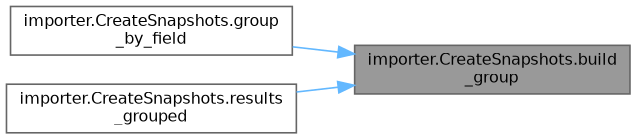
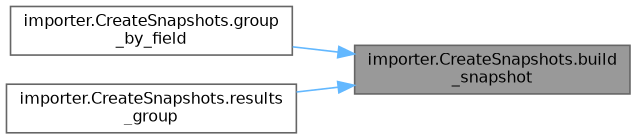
node "importer.CreateSnapshots.build _group": label "importer.CreateSnapshots.build _group" -> "importer.CreateSnapshots.build _snapshot"
node "importer.CreateSnapshots.results _grouped": label "importer.CreateSnapshots.results _grouped" -> "importer.CreateSnapshots.results _group"
